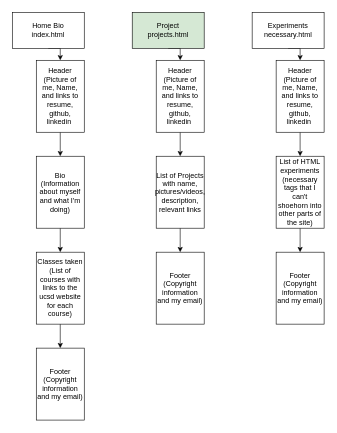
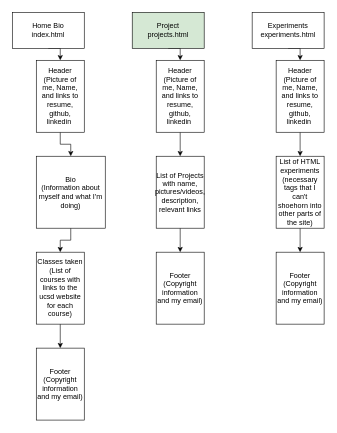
node "Experiments necessary.html": label "Experiments necessary.html" -> "Experiments experiments.html"
node "Bio (Information about myself and what I'm doing)": size 48x72 -> 69x72
